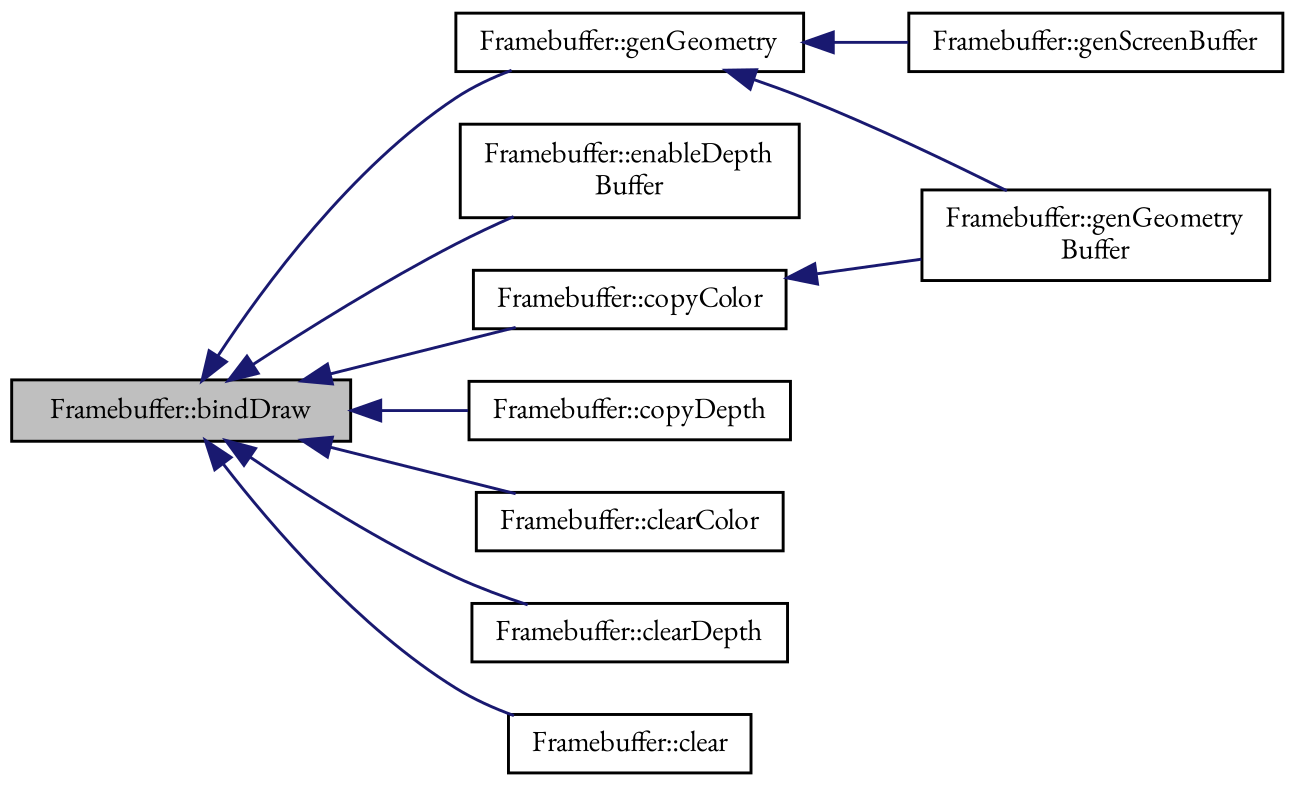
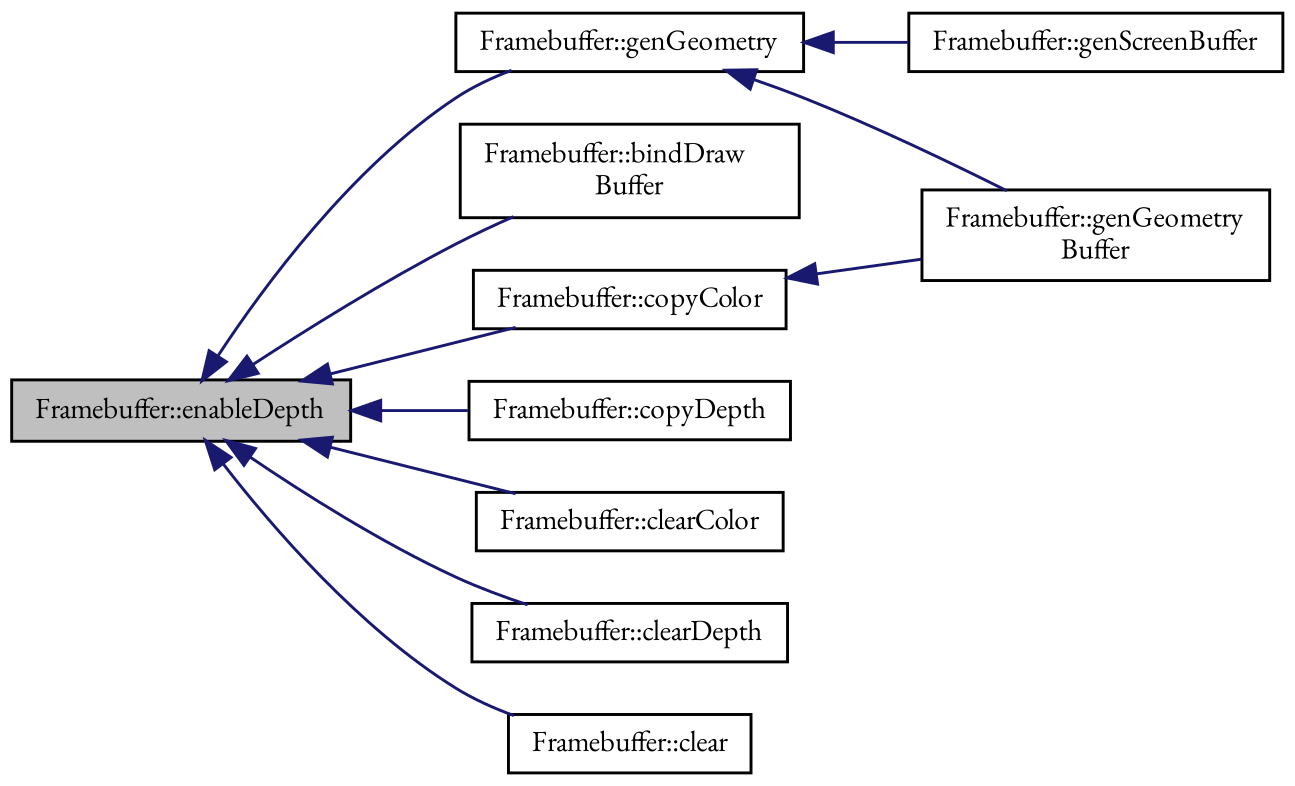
node "Framebuffer::enableDepth Buffer": label "Framebuffer::enableDepth Buffer" -> "Framebuffer::bindDraw Buffer"
node "Framebuffer::bindDraw": label "Framebuffer::bindDraw" -> "Framebuffer::enableDepth"
